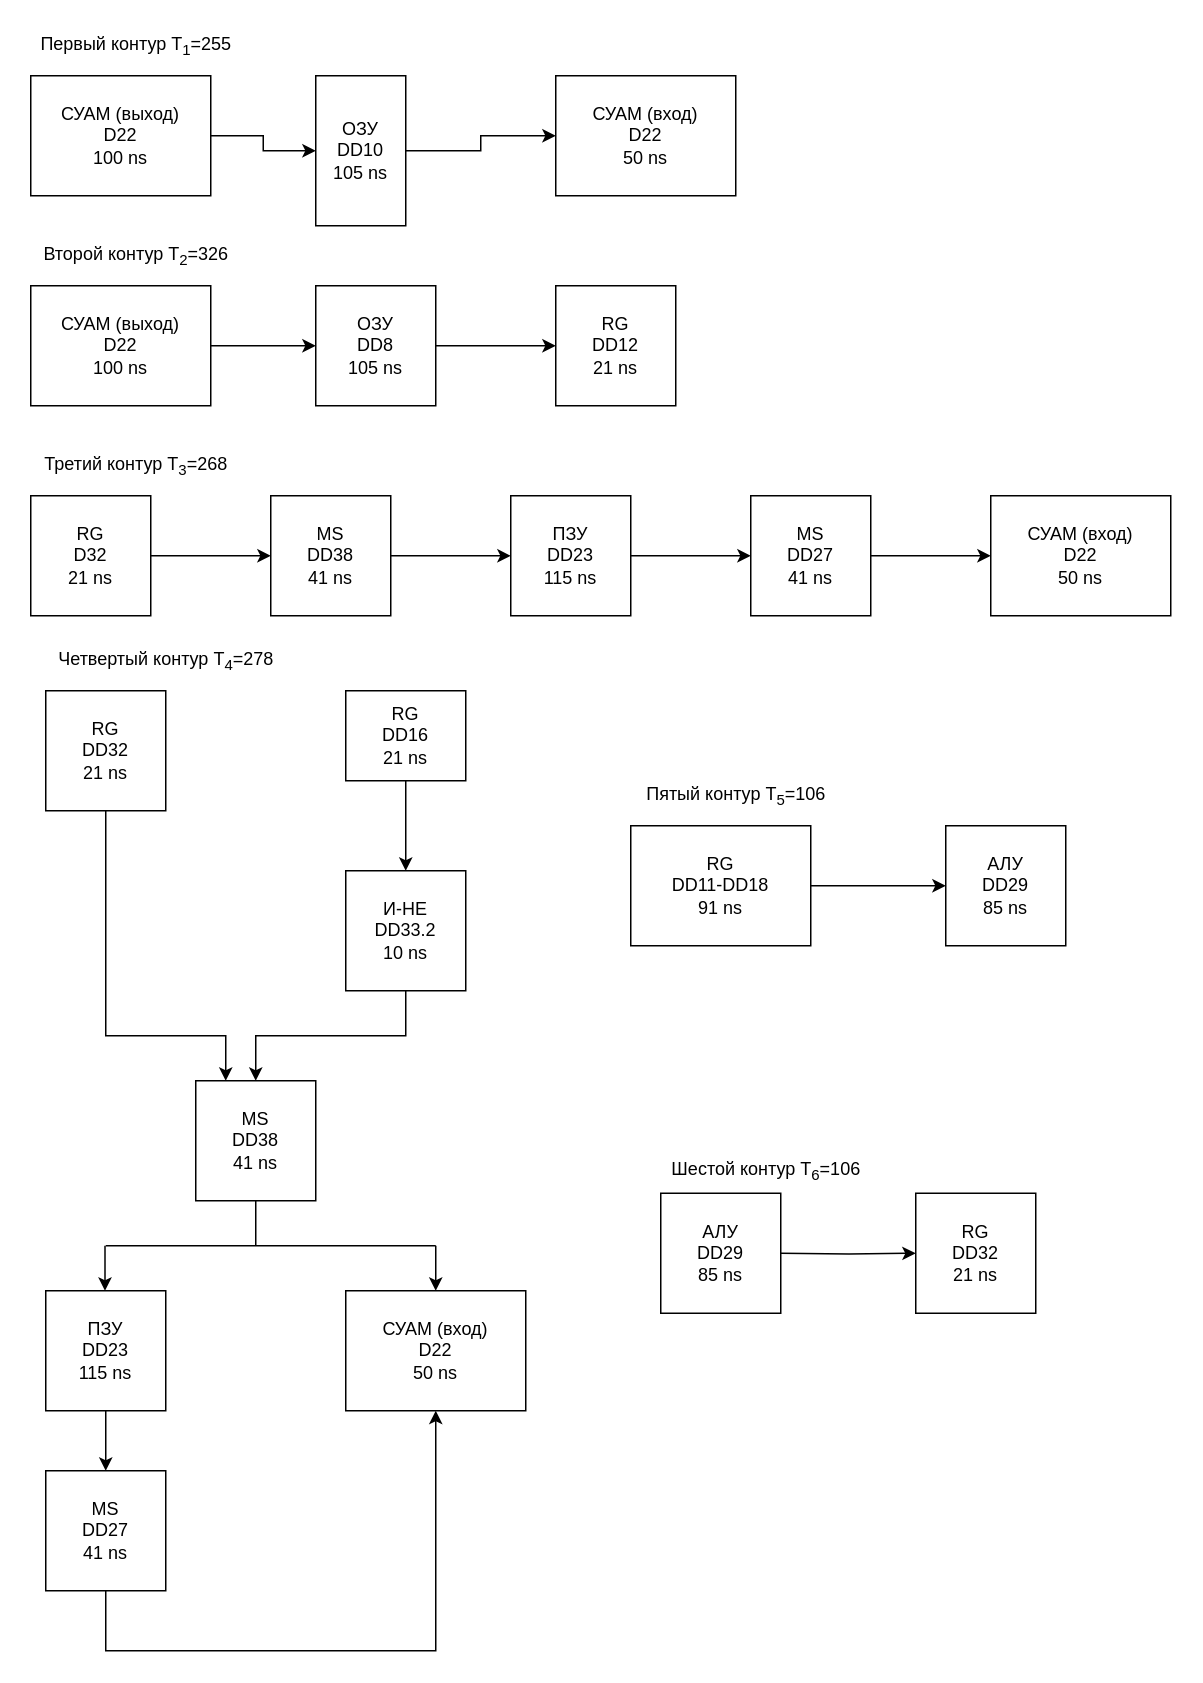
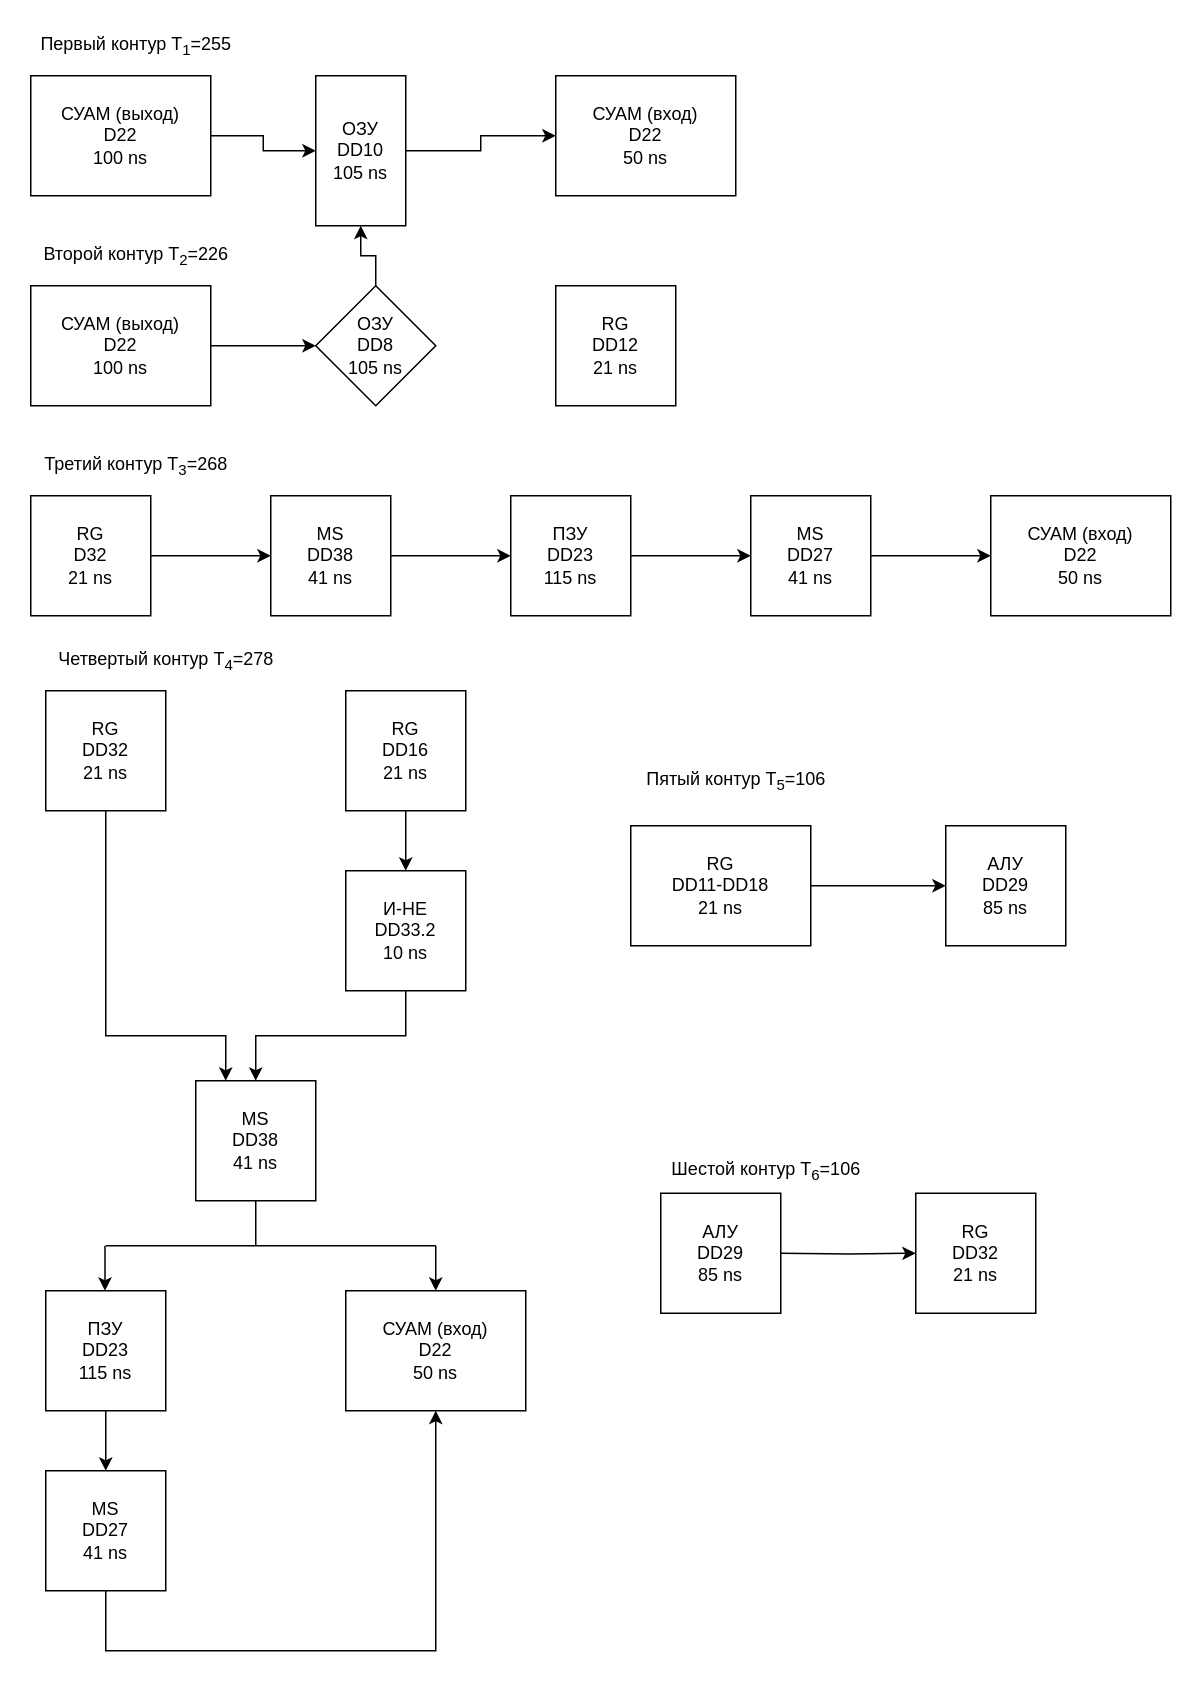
node "Второй контур T2=326": label "Второй контур T2=326" -> "Второй контур T2=226"
node "ОЗУ DD8 105 ns": shape rectangle -> diamond
edge "ОЗУ DD8 105 ns" -> "RG DD12 21 ns": now "ОЗУ DD8 105 ns" -> "ОЗУ DD10 105 ns"
node "RG DD16 21 ns": size 120x90 -> 120x120
node "Пятый контур T5=106": moved (736, 796) -> (736, 781)
node "RG DD11-DD18 91 ns": label "RG DD11-DD18 91 ns" -> "RG DD11-DD18 21 ns"
